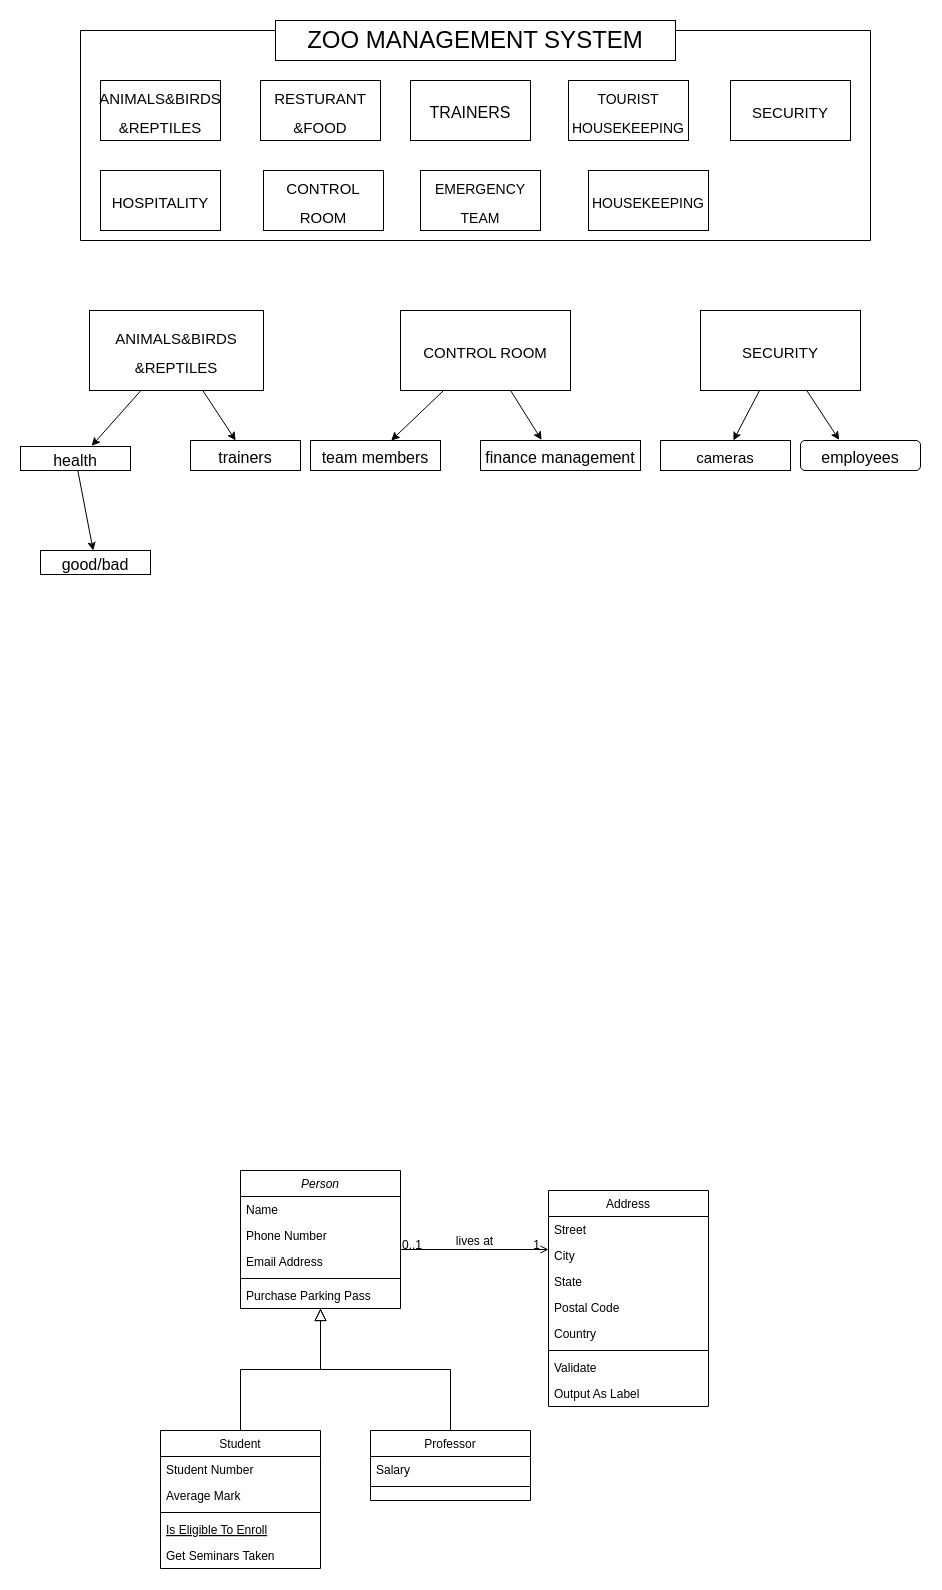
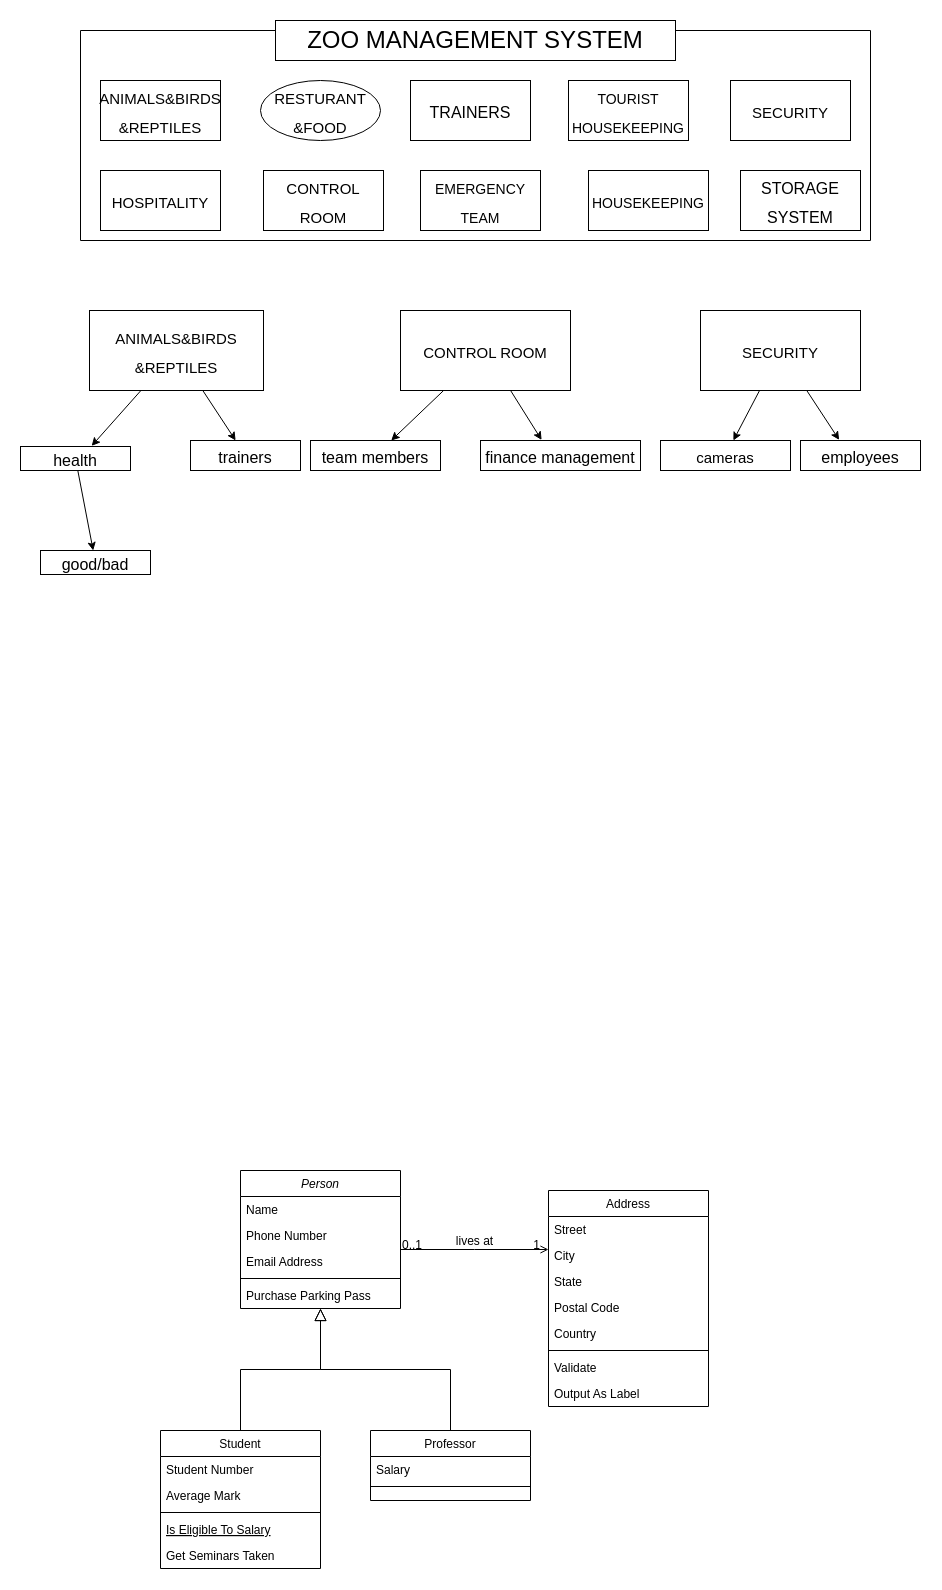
node "RESTURANT &FOOD": shape rectangle -> ellipse
node "STORAGE SYSTEM": added
node "employees": shape rounded rectangle -> rectangle
node "Is Eligible To Enroll": label "Is Eligible To Enroll" -> "Is Eligible To Salary"
